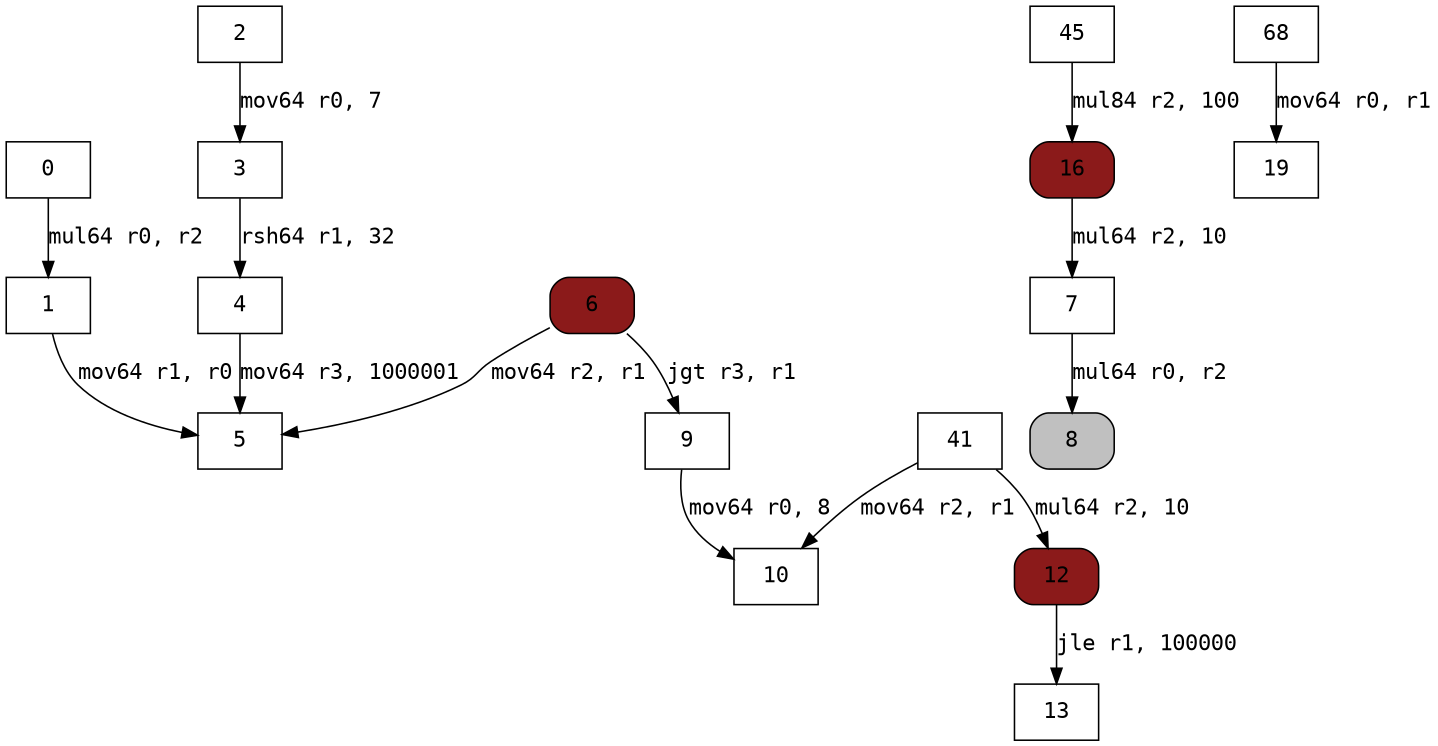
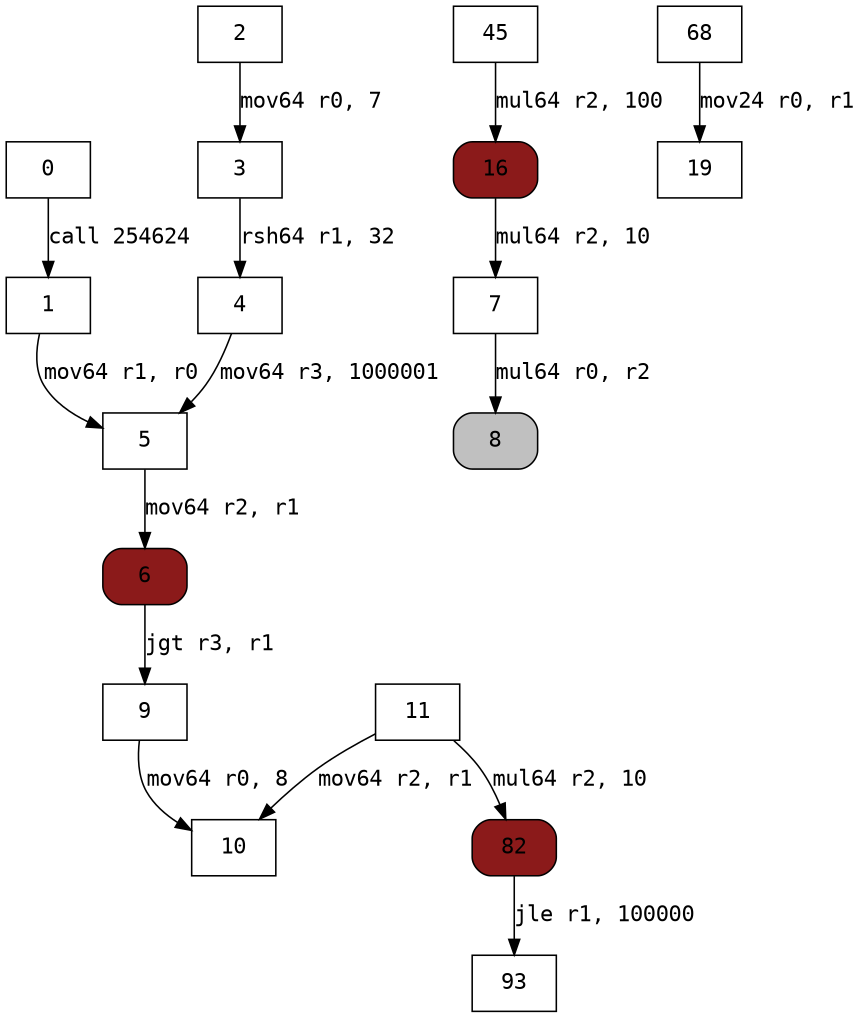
edge "45" -> "16": label "mul84 r2, 100" -> "mul64 r2, 100"
edge "68" -> "19": label "mov64 r0, r1" -> "mov24 r0, r1"
edge "0" -> "1": label "mul64 r0, r2" -> "call 254624"
edge "6" -> "5": reversed
node "41": label "41" -> "11"
node "12": label "12" -> "82"
node "13": label "13" -> "93"
